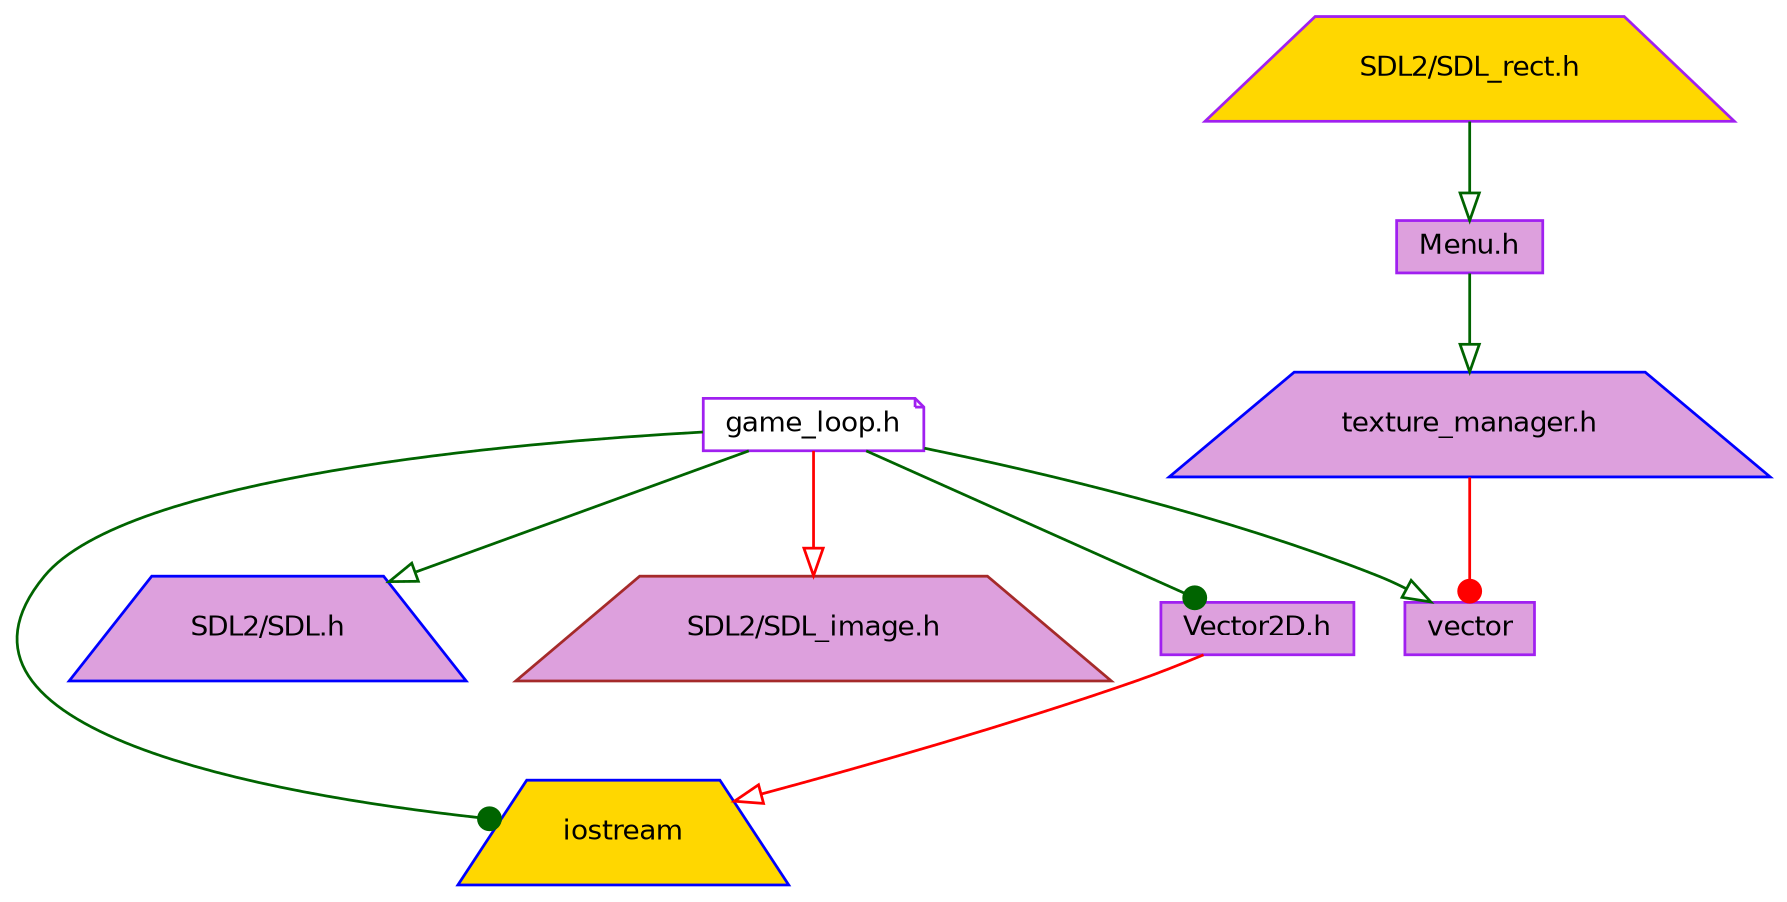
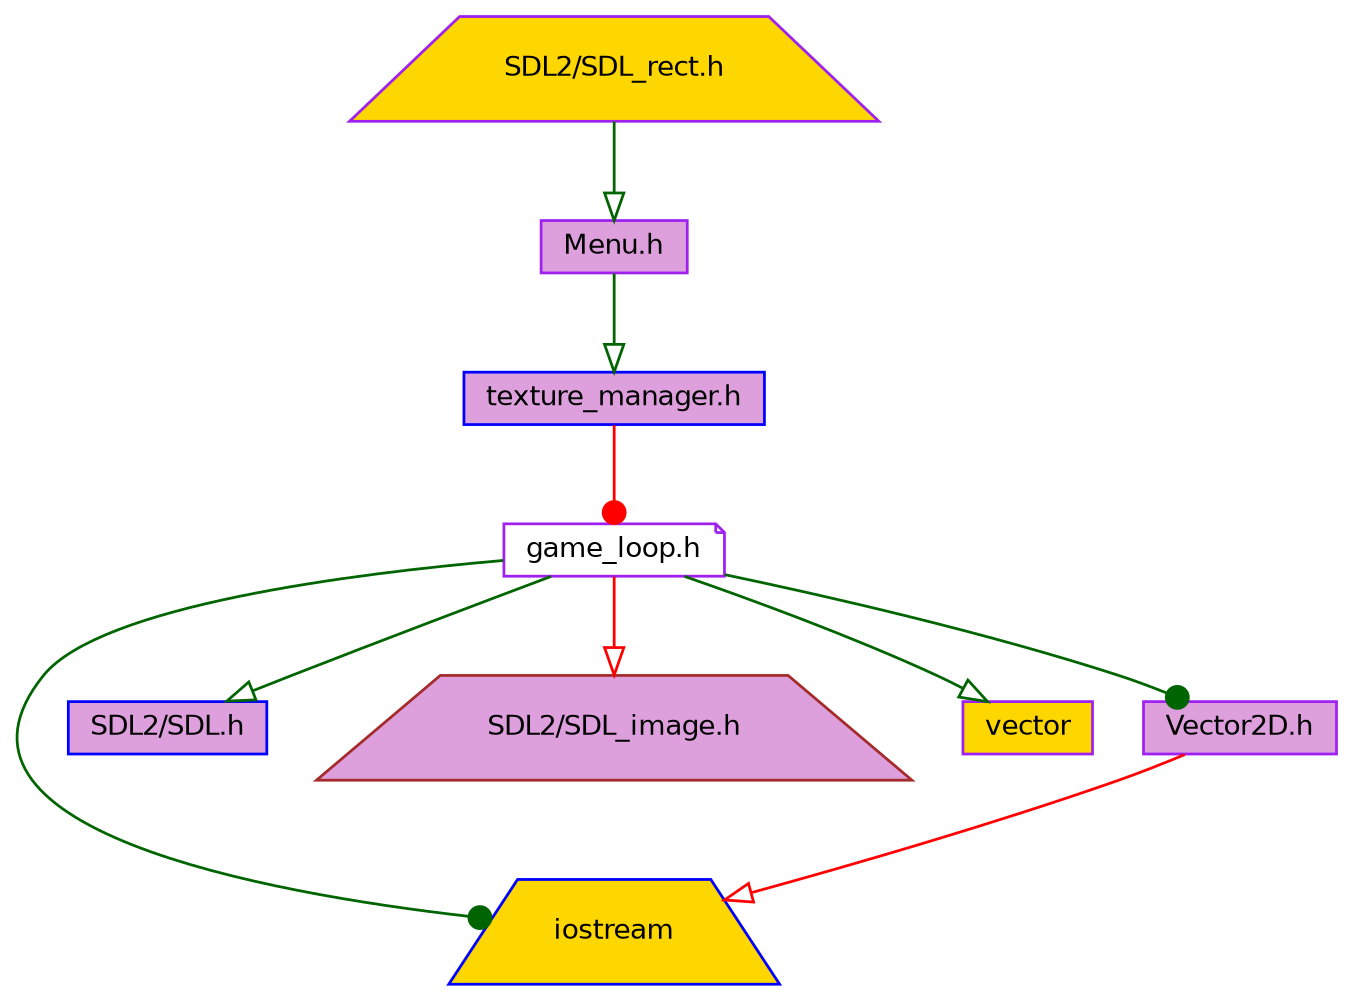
node "texture_manager.h": shape trapezium -> box
edge "texture_manager.h" -> "vector": now "texture_manager.h" -> "game_loop.h"
node "SDL2/SDL.h": shape trapezium -> box
node "vector": fillcolor plum -> gold
